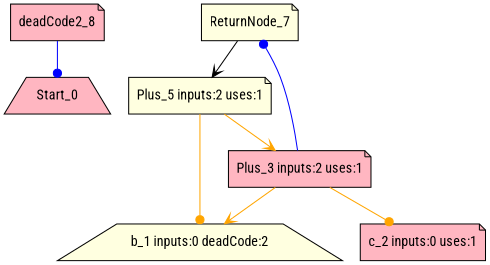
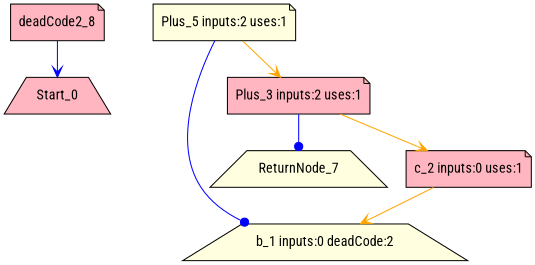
node "ReturnNode_7": shape note -> trapezium
edge "deadCode2_8" -> "Start_0": arrowhead dot -> vee
edge "ReturnNode_7" -> "Plus_5 inputs:2 uses:1": removed
edge "Plus_5 inputs:2 uses:1" -> "b_1 inputs:0 deadCode:2": color orange -> blue
edge "Plus_3 inputs:2 uses:1" -> "b_1 inputs:0 deadCode:2": now "c_2 inputs:0 uses:1" -> "b_1 inputs:0 deadCode:2"
edge "Plus_3 inputs:2 uses:1" -> "c_2 inputs:0 uses:1": arrowhead dot -> vee
